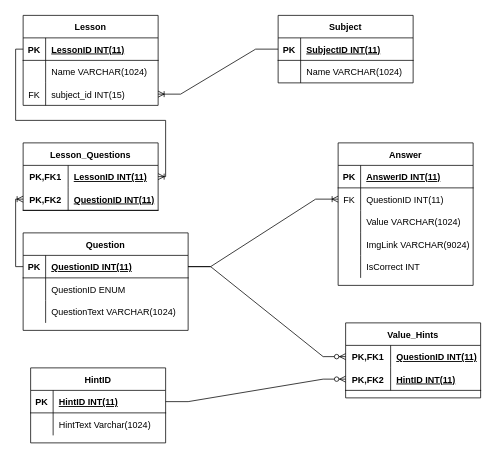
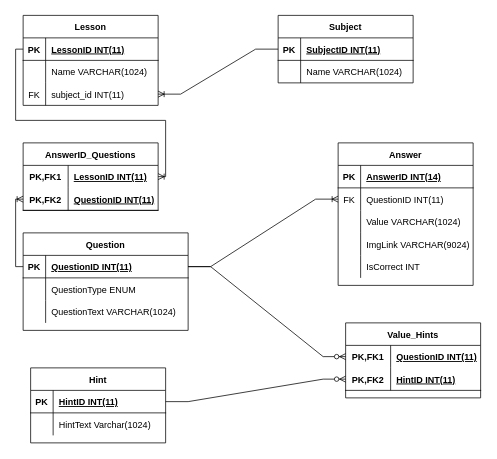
node "subject_id INT(15)": label "subject_id INT(15)" -> "subject_id INT(11)"
node "Lesson_Questions": label "Lesson_Questions" -> "AnswerID_Questions"
node "AnswerID INT(11)": label "AnswerID INT(11)" -> "AnswerID INT(14)"
node "QuestionID ENUM": label "QuestionID ENUM" -> "QuestionType ENUM"
node "HintID": label "HintID" -> "Hint"
